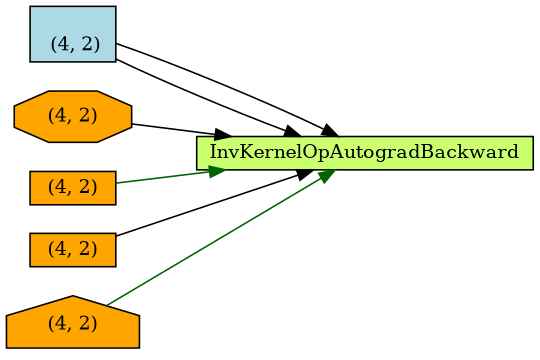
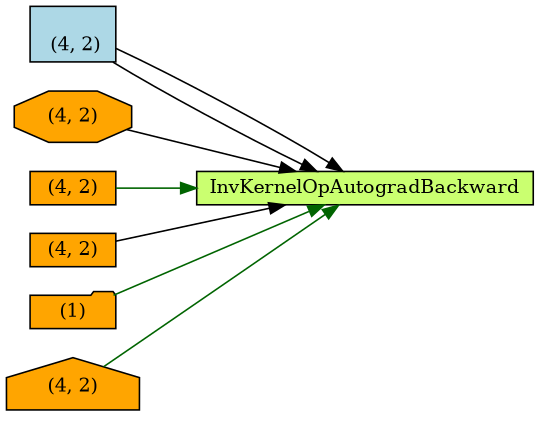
node "(1)": added
